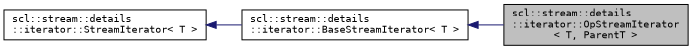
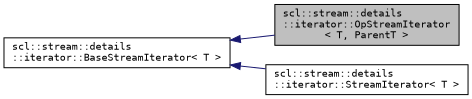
edge "scl::stream::details ::iterator::BaseStreamIterator< T >" -> "scl::stream::details ::iterator::StreamIterator< T >": reversed
